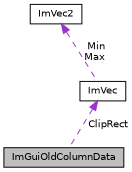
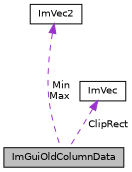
edge "ImVec" -> "ImVec2": now "ImGuiOldColumnData" -> "ImVec2"
